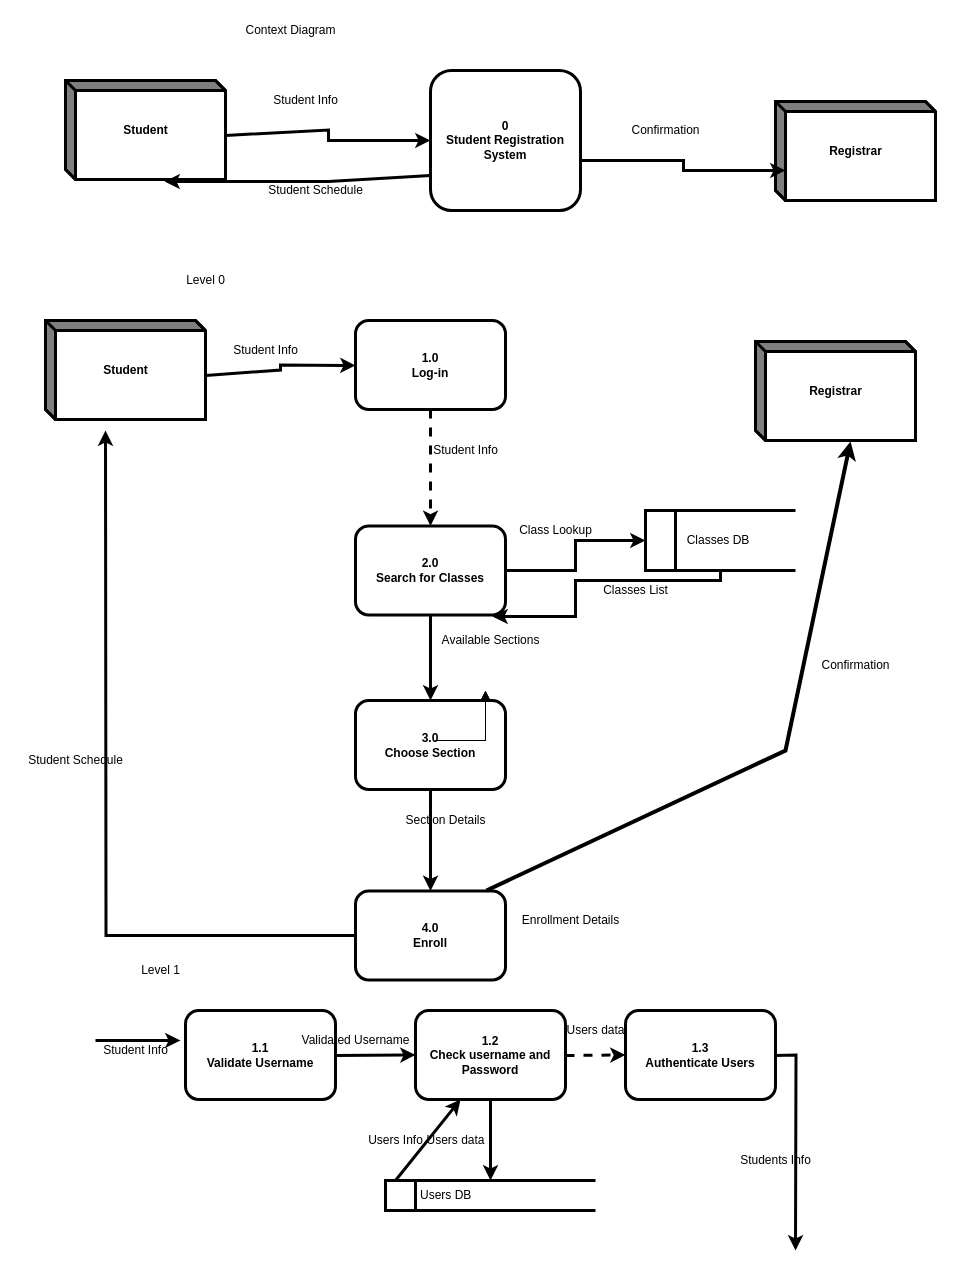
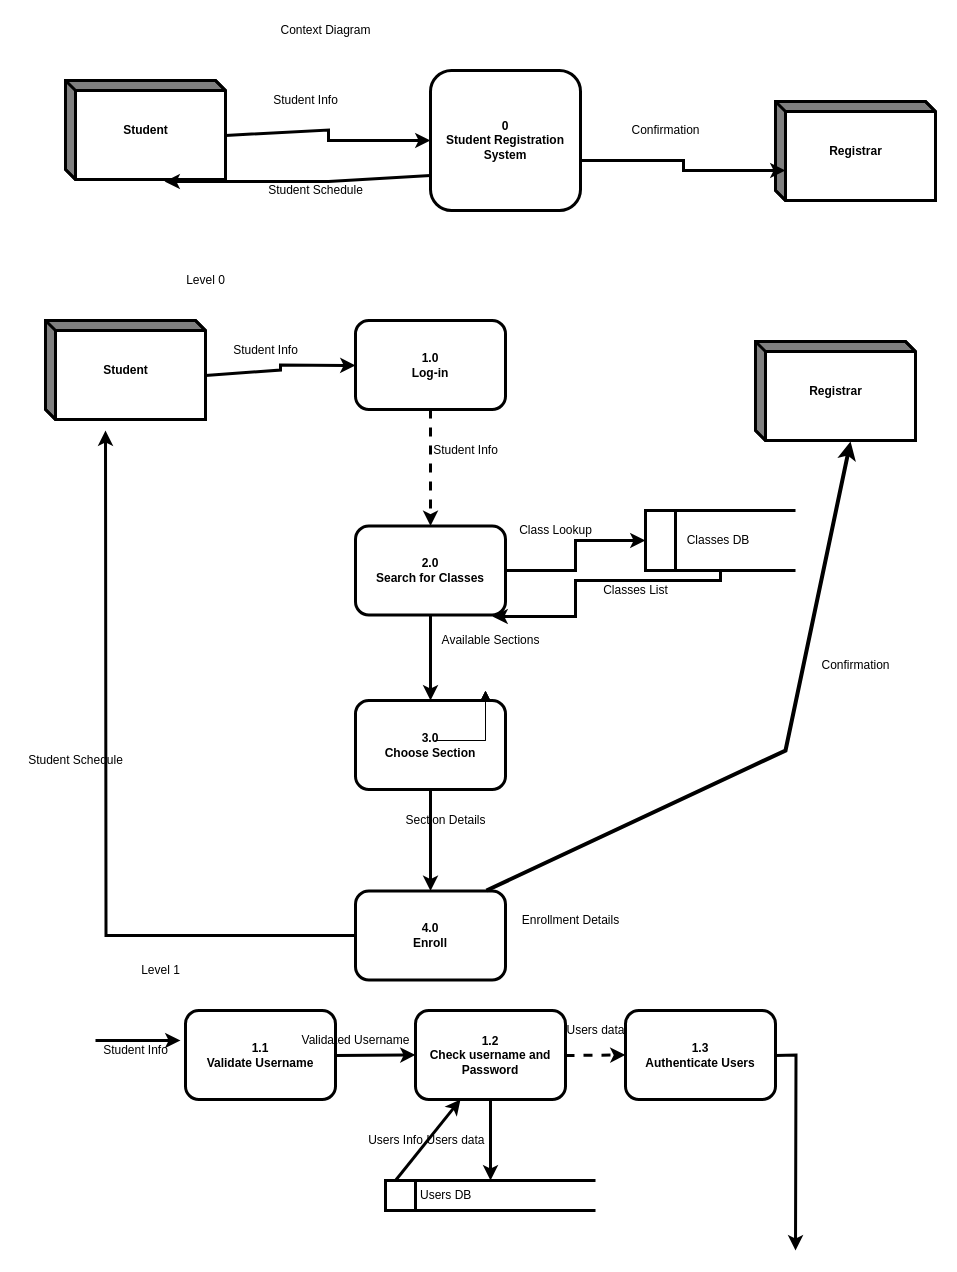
node "Context Diagram": moved (291, 31) -> (326, 31)
node "Students Info": removed
